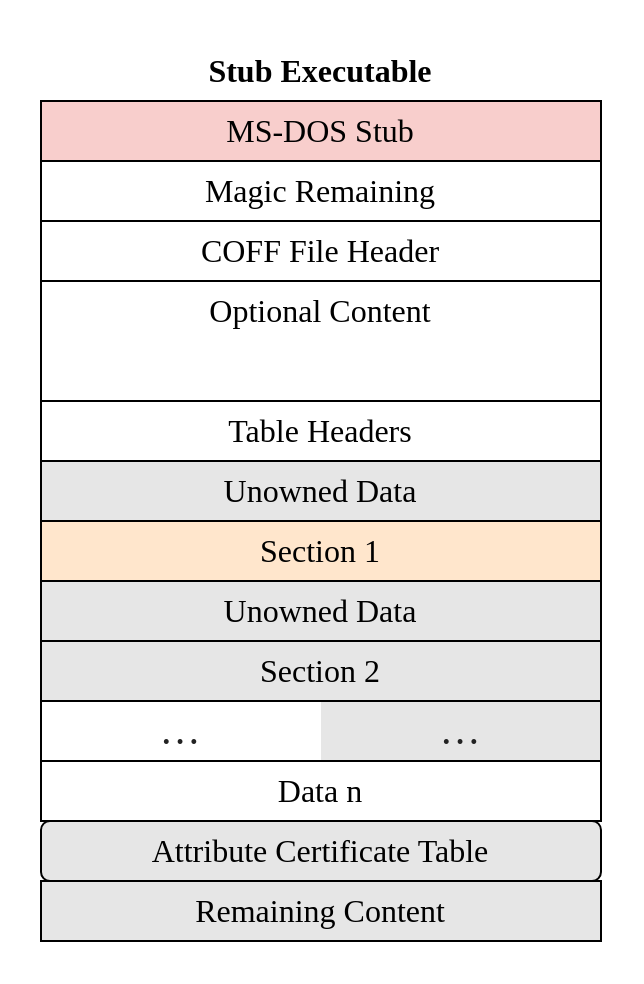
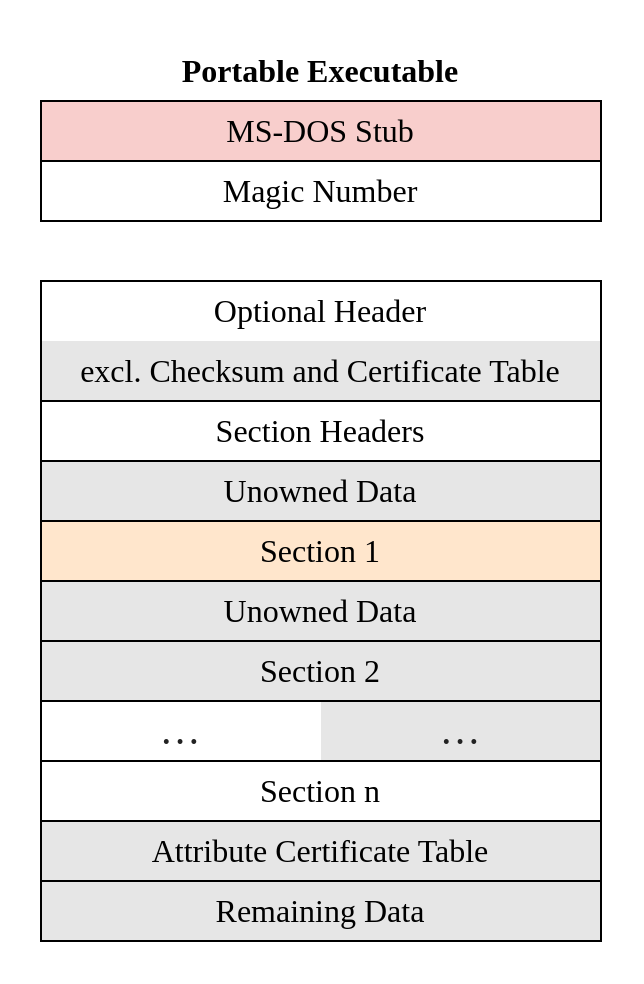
node "Stub Executable": label "Stub Executable" -> "Portable Executable"
node "Magic Remaining": label "Magic Remaining" -> "Magic Number"
node "COFF File Header": removed
node "Optional Content": label "Optional Content" -> "Optional Header"
node "excl. Checksum and Certificate Table": added
node "Table Headers": label "Table Headers" -> "Section Headers"
node "Data n": label "Data n" -> "Section n"
node "Attribute Certificate Table": shape rounded rectangle -> rectangle
node "Remaining Content": label "Remaining Content" -> "Remaining Data"
